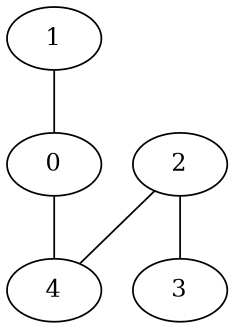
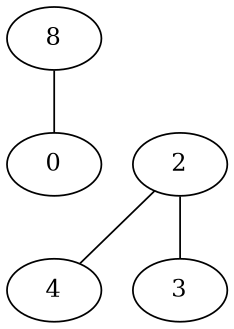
node "1": label "1" -> "8"
edge "0" -- "4": removed
